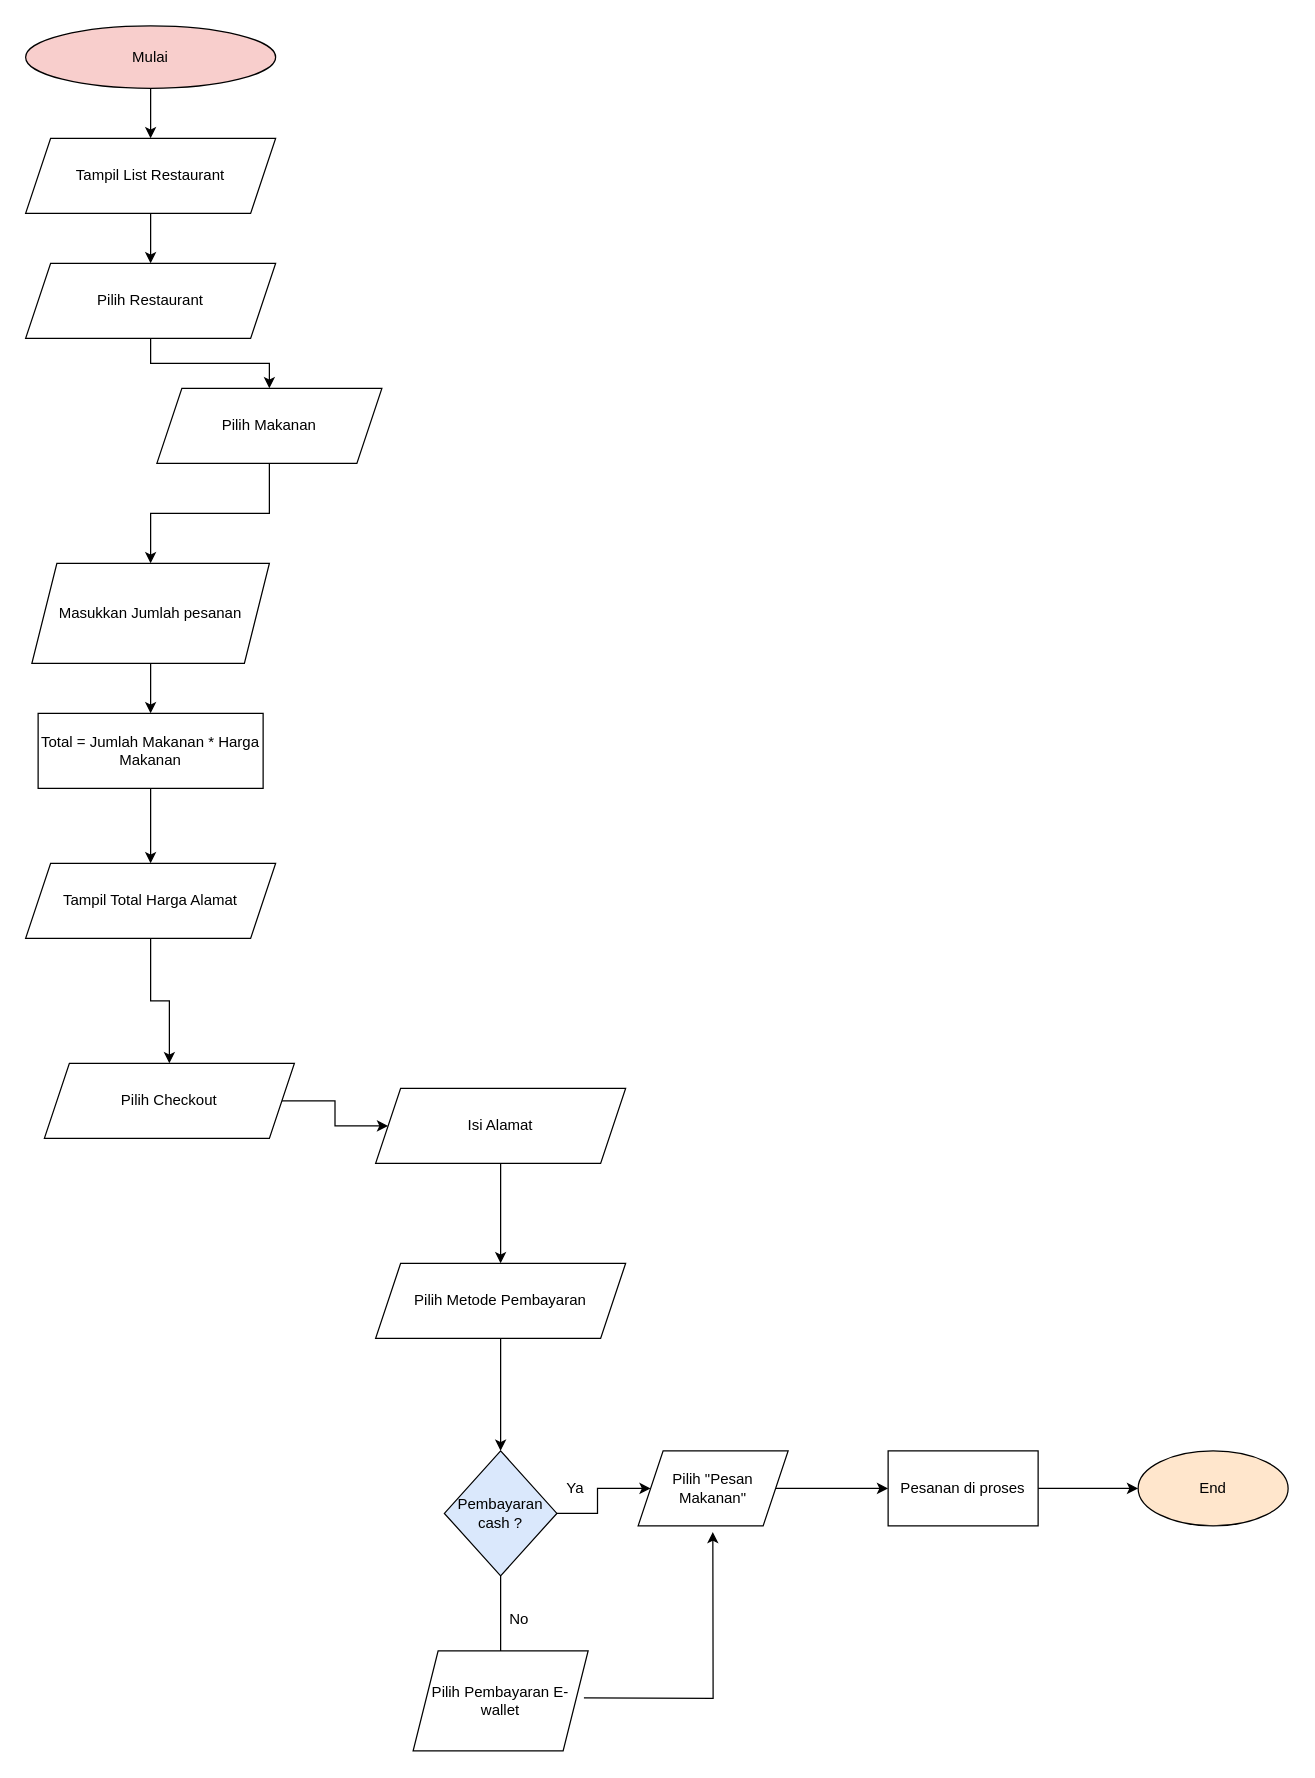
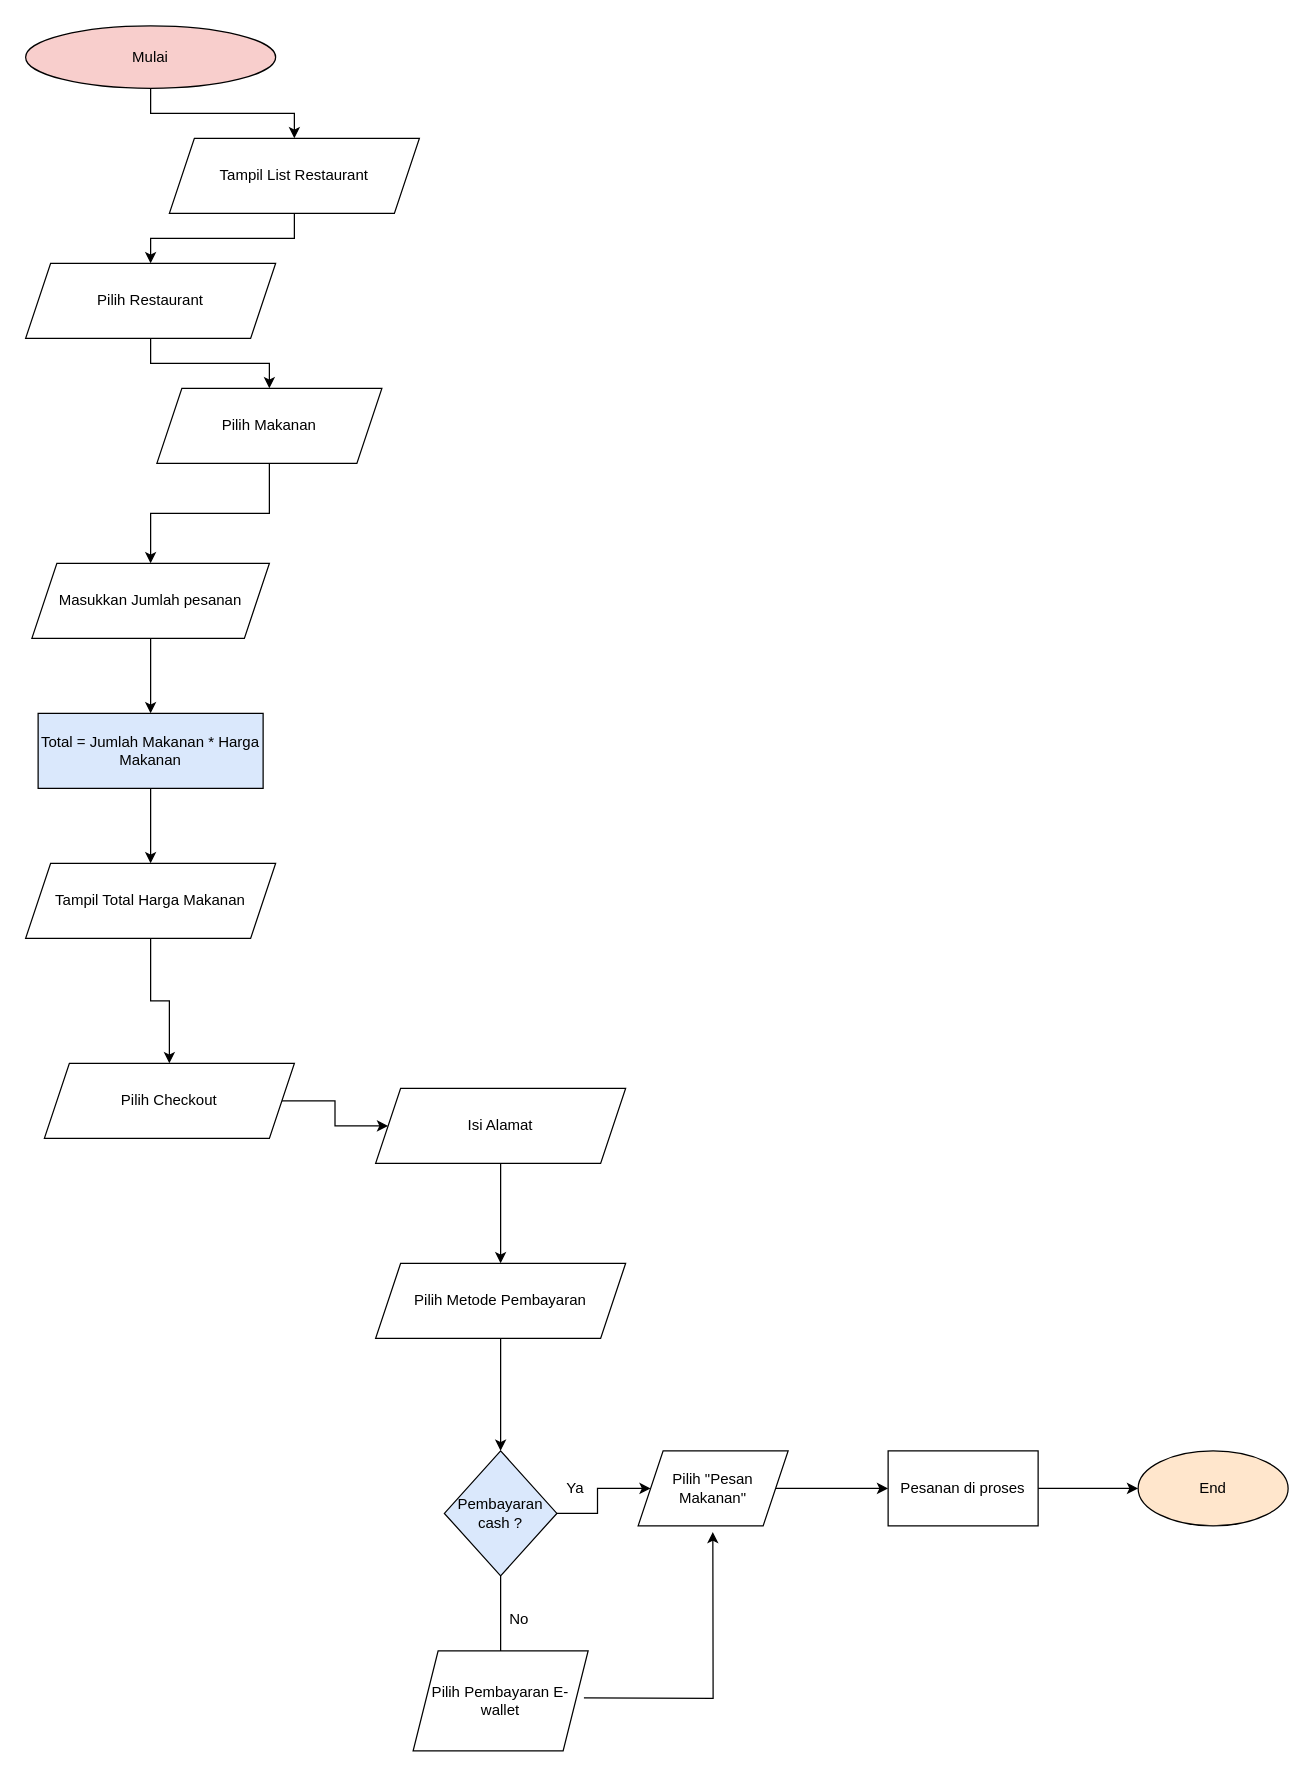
node "Tampil List Restaurant": moved (151, 176) -> (294, 176)
node "Masukkan Jumlah pesanan": size 238x100 -> 238x75
node "Total = Jumlah Makanan * Harga Makanan": fillcolor #ffffff -> #dae8fc
node "Tampil Total Harga Alamat": label "Tampil Total Harga Alamat" -> "Tampil Total Harga Makanan"
